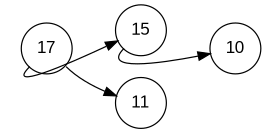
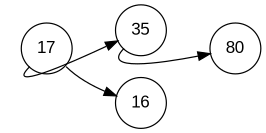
node "15": label "15" -> "35"
node "10": label "10" -> "80"
node "11": label "11" -> "16"
